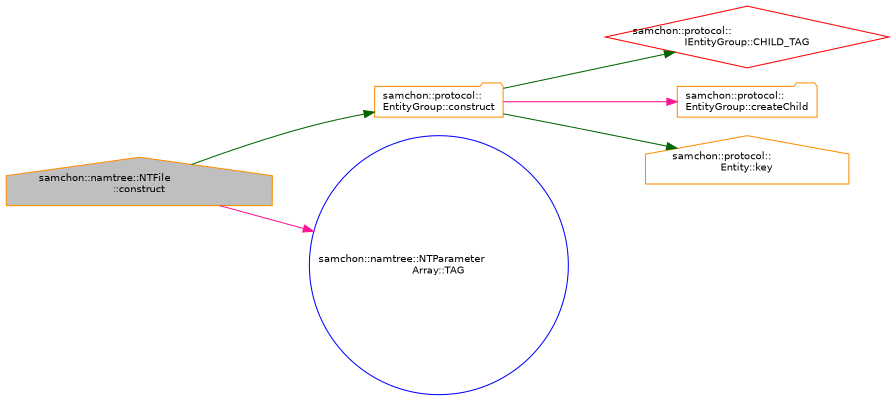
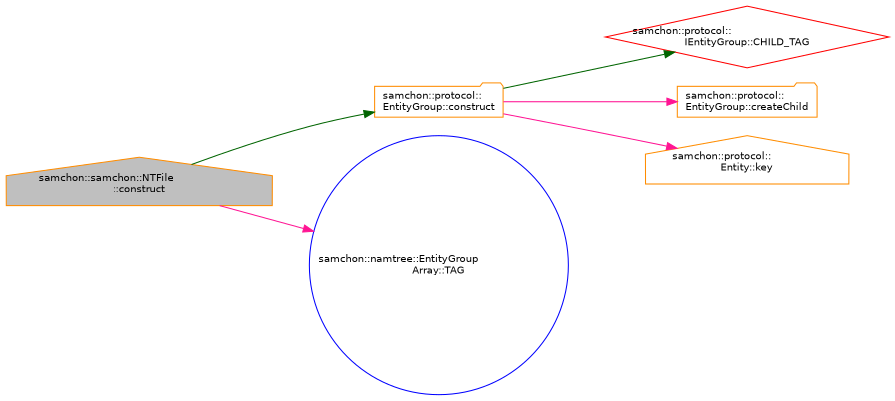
edge "samchon::protocol:: EntityGroup::construct" -> "samchon::protocol:: Entity::key": color darkgreen -> deeppink
node "samchon::namtree::NTFile ::construct": label "samchon::namtree::NTFile ::construct" -> "samchon::samchon::NTFile ::construct"
node "samchon::namtree::NTParameter Array::TAG": label "samchon::namtree::NTParameter Array::TAG" -> "samchon::namtree::EntityGroup Array::TAG"
